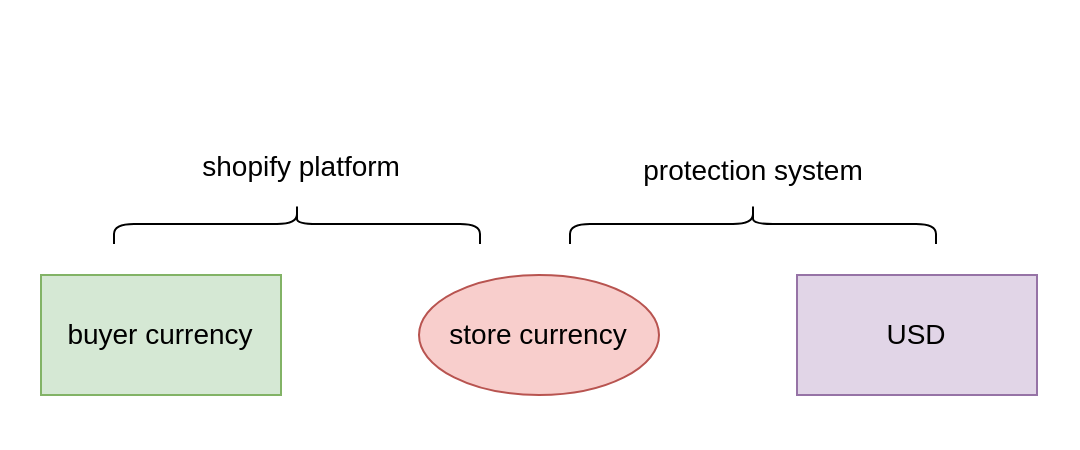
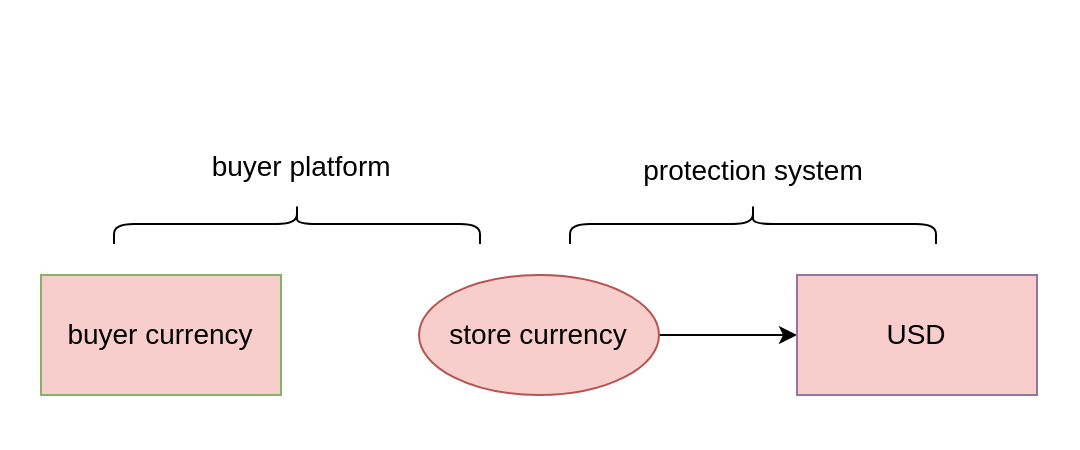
node "shopify platform": label "shopify platform" -> "buyer platform"
node "buyer currency": fillcolor #d5e8d4 -> #f8cecc
edge "store currency" -> "USD": added
node "USD": fillcolor #e1d5e7 -> #f8cecc
